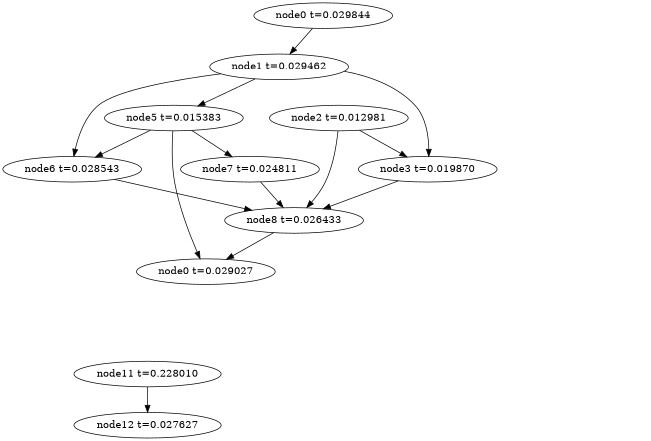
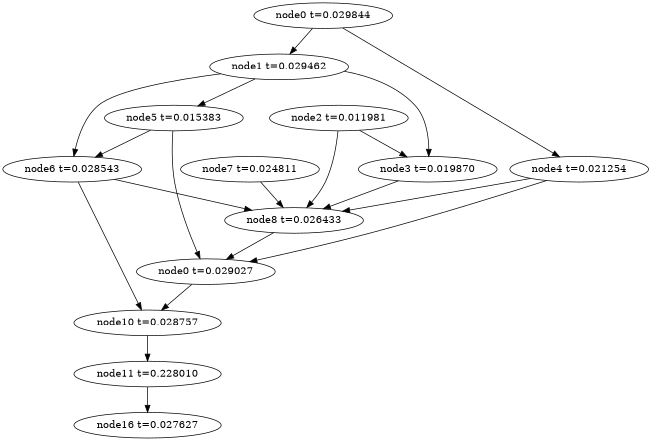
node "node2 t=0.012981": label "node2 t=0.012981" -> "node2 t=0.011981"
edge "node5 t=0.015383" -> "node7 t=0.024811": removed
node "node4 t=0.021254": added
node "node10 t=0.028757": added
node "node12 t=0.027627": label "node12 t=0.027627" -> "node16 t=0.027627"
